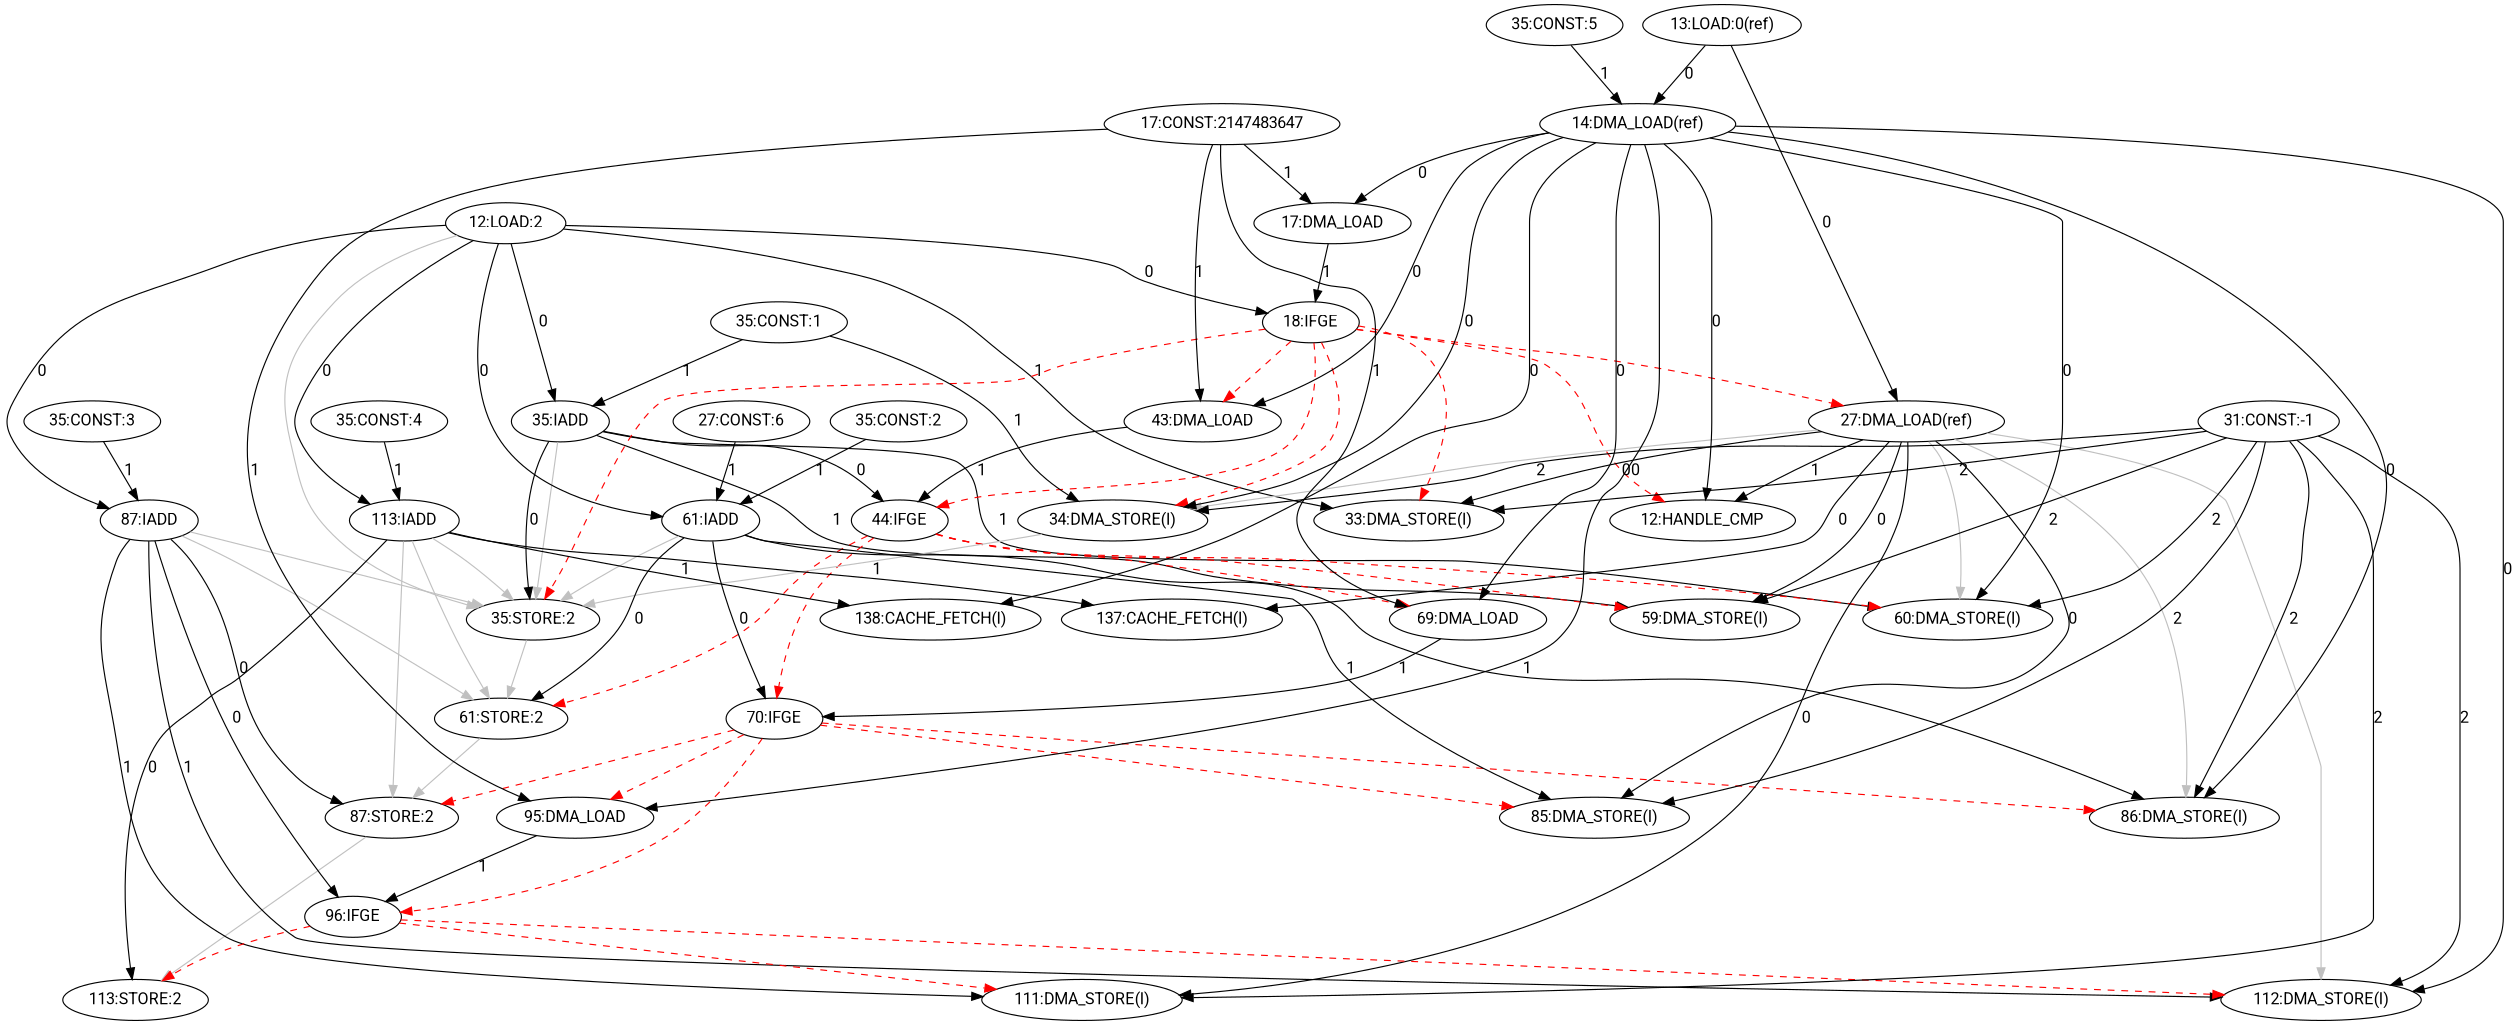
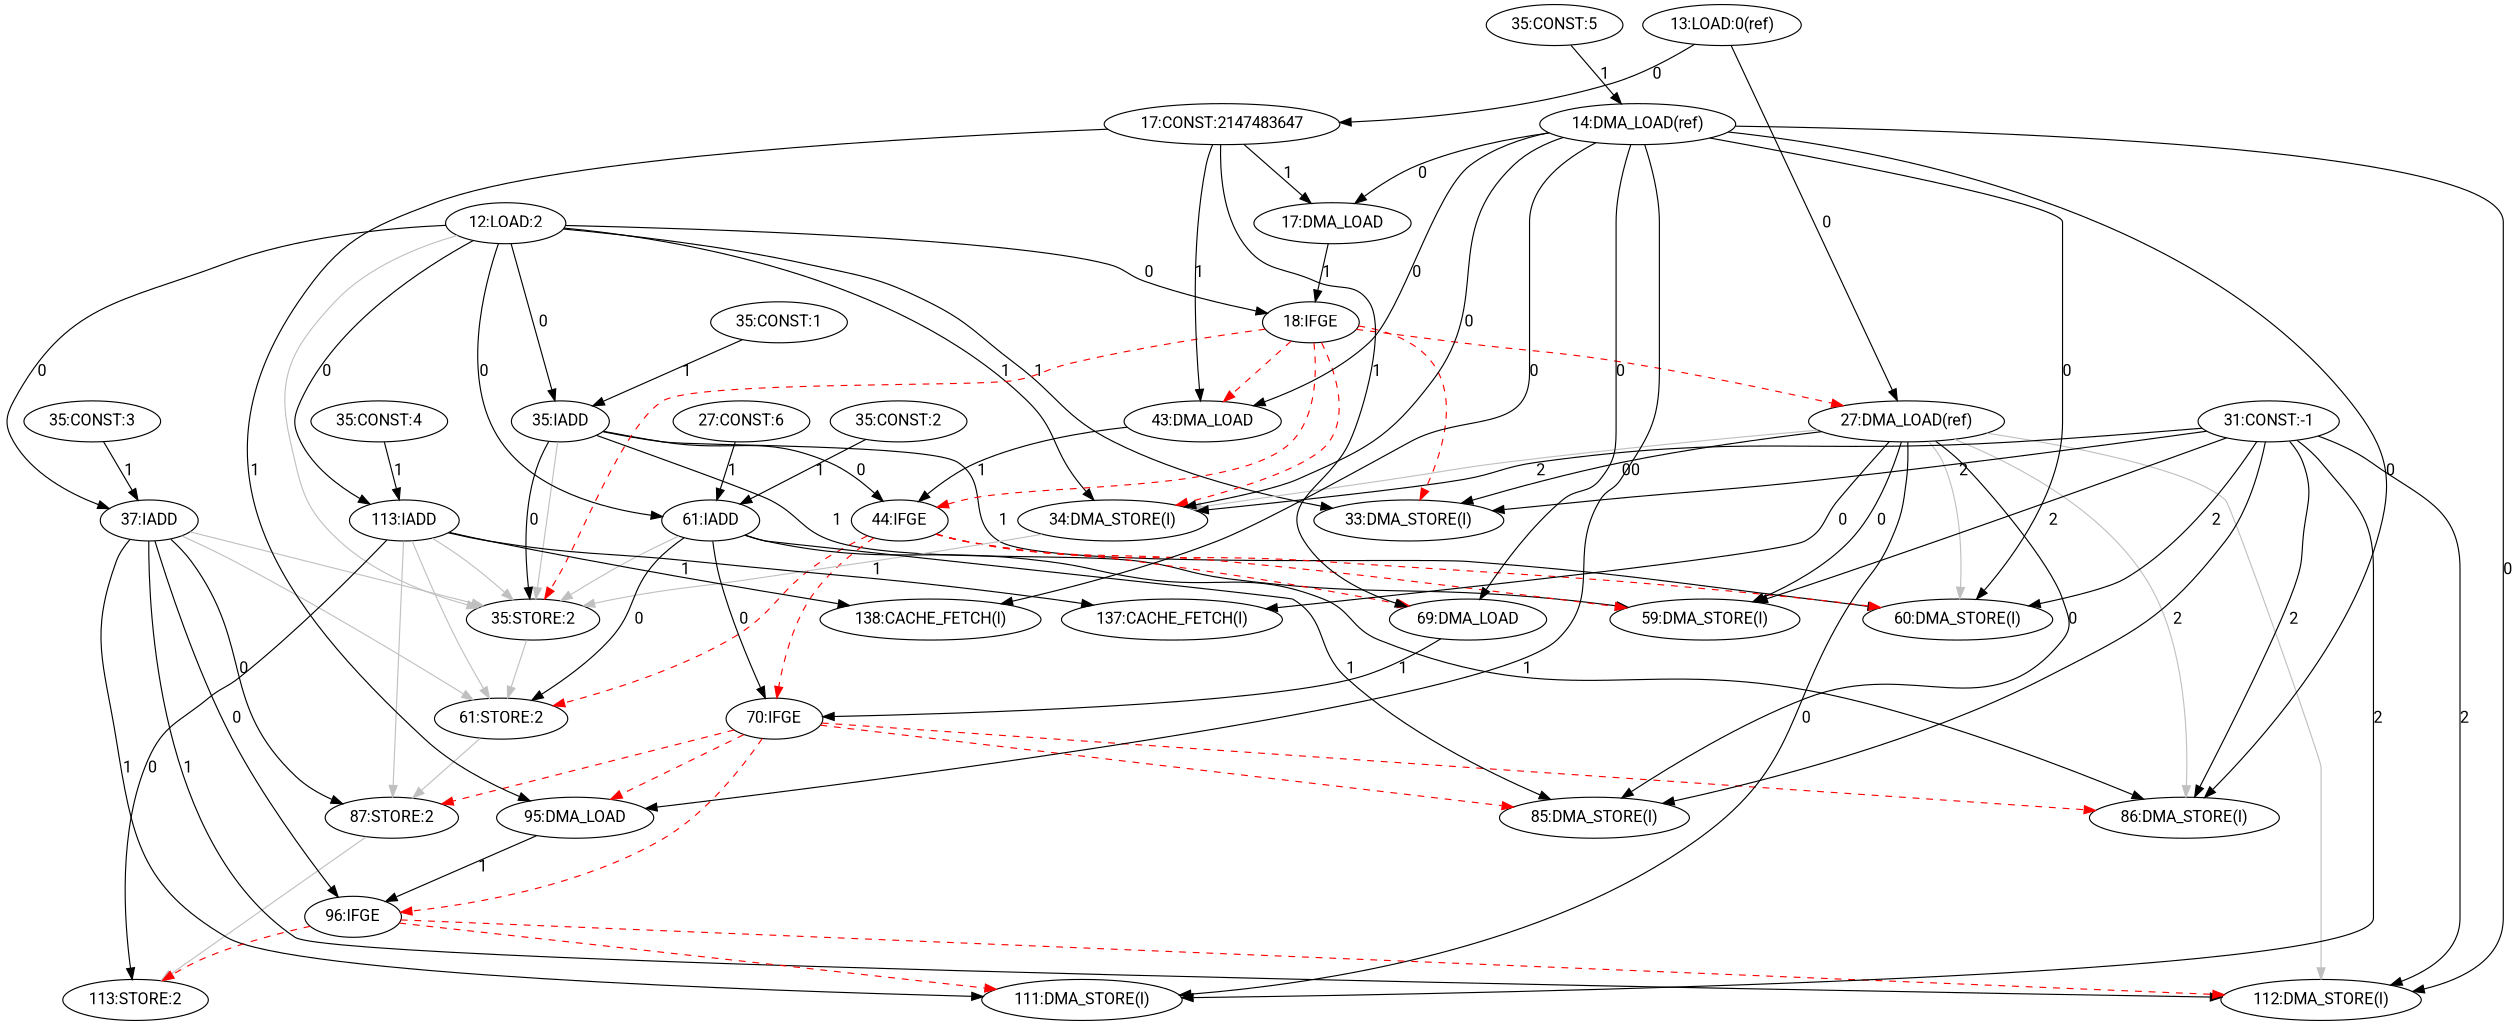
edge "13:LOAD:0(ref)" -> "14:DMA_LOAD(ref)": now "13:LOAD:0(ref)" -> "17:CONST:2147483647"
edge "35:CONST:1" -> "34:DMA_STORE(I)": now "12:LOAD:2" -> "34:DMA_STORE(I)"
node "87:IADD": label "87:IADD" -> "37:IADD"
node "12:HANDLE_CMP": removed
